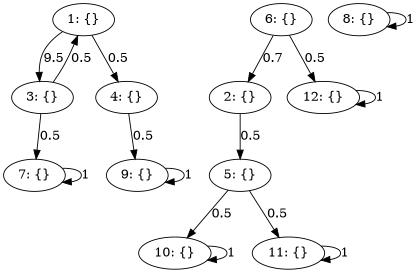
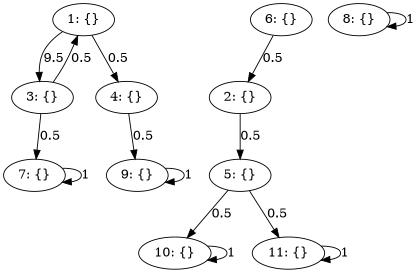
edge "6: {}" -> "2: {}": label "0.7" -> "0.5"
node "12: {}": removed
